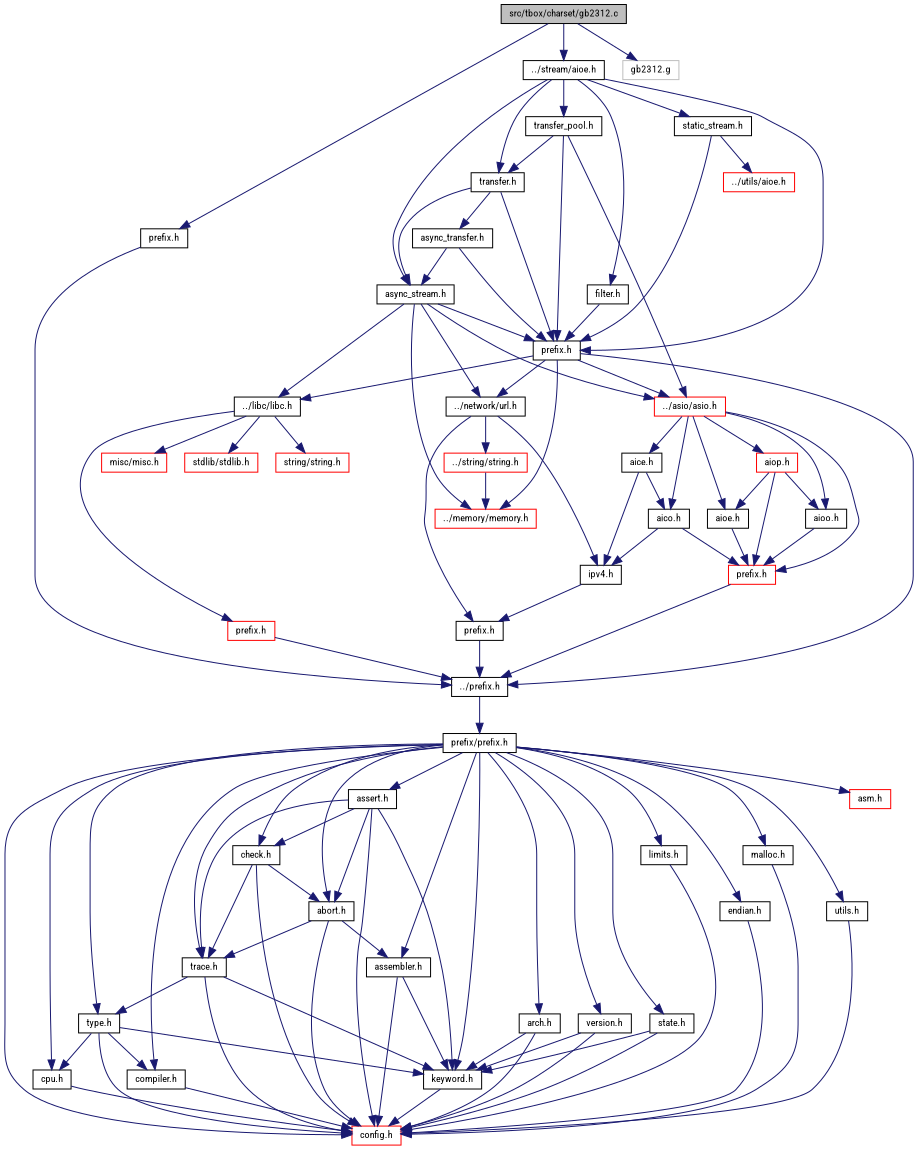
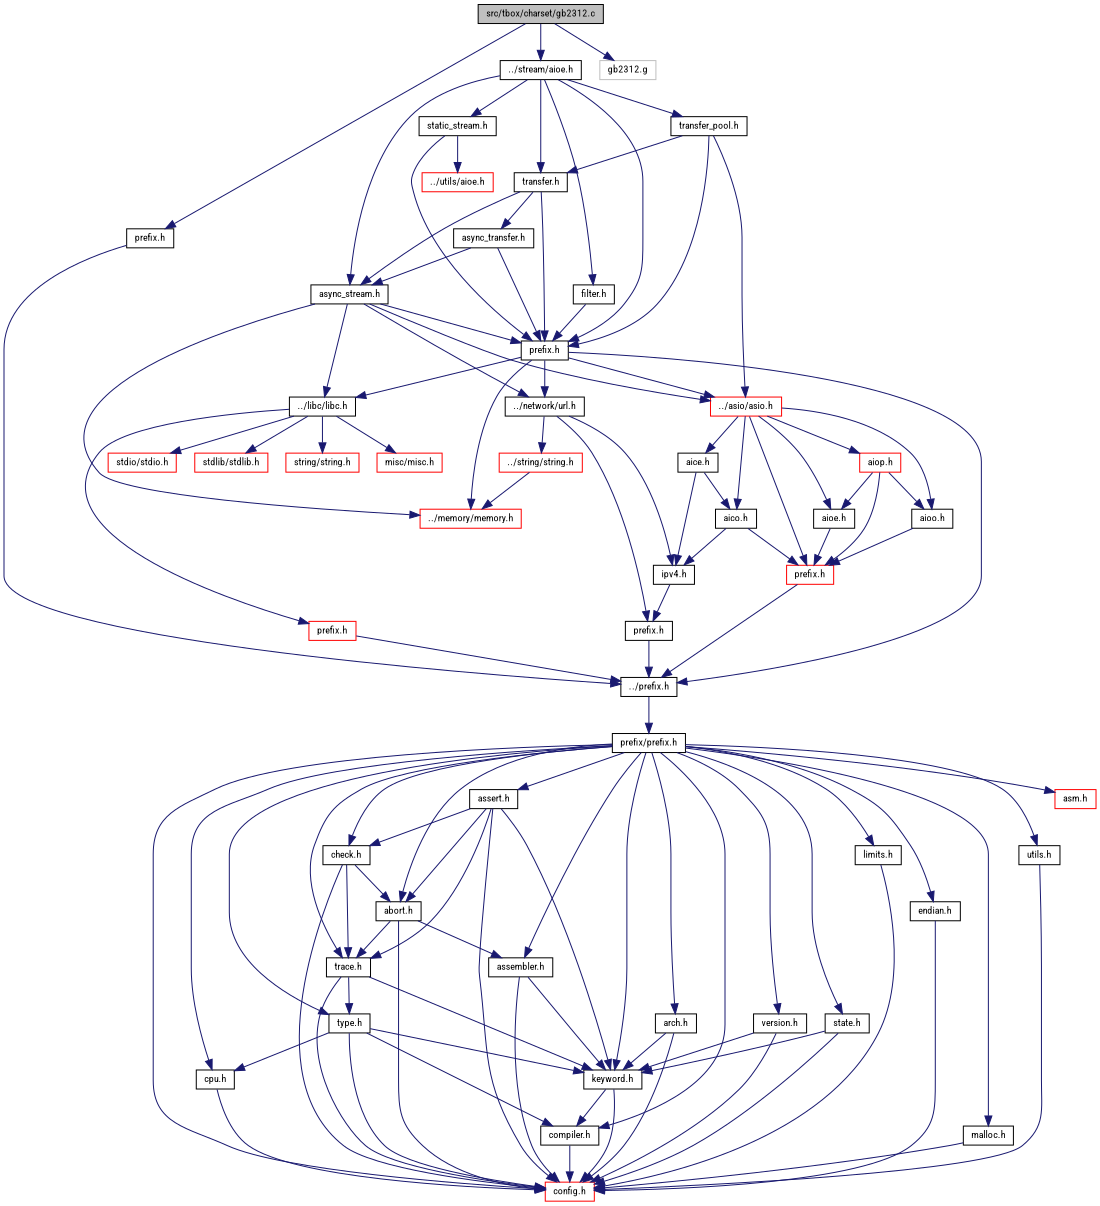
node "stdio/stdio.h": added
edge "keyword.h" -> "compiler.h": added
